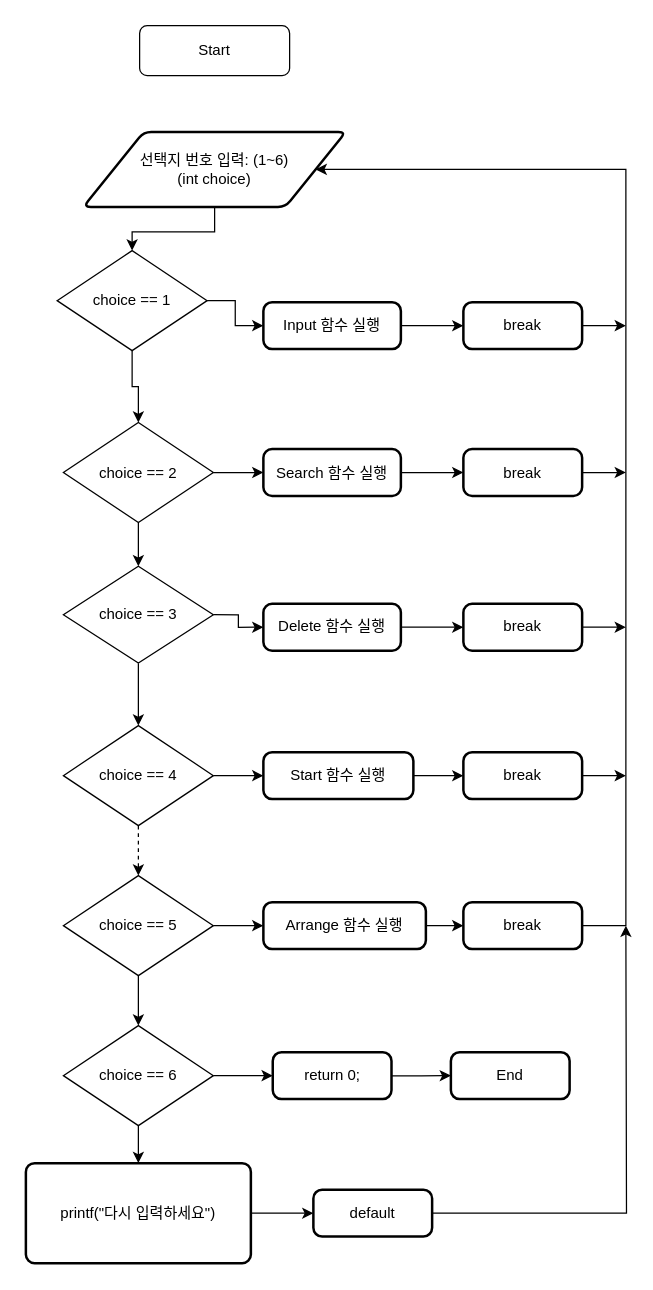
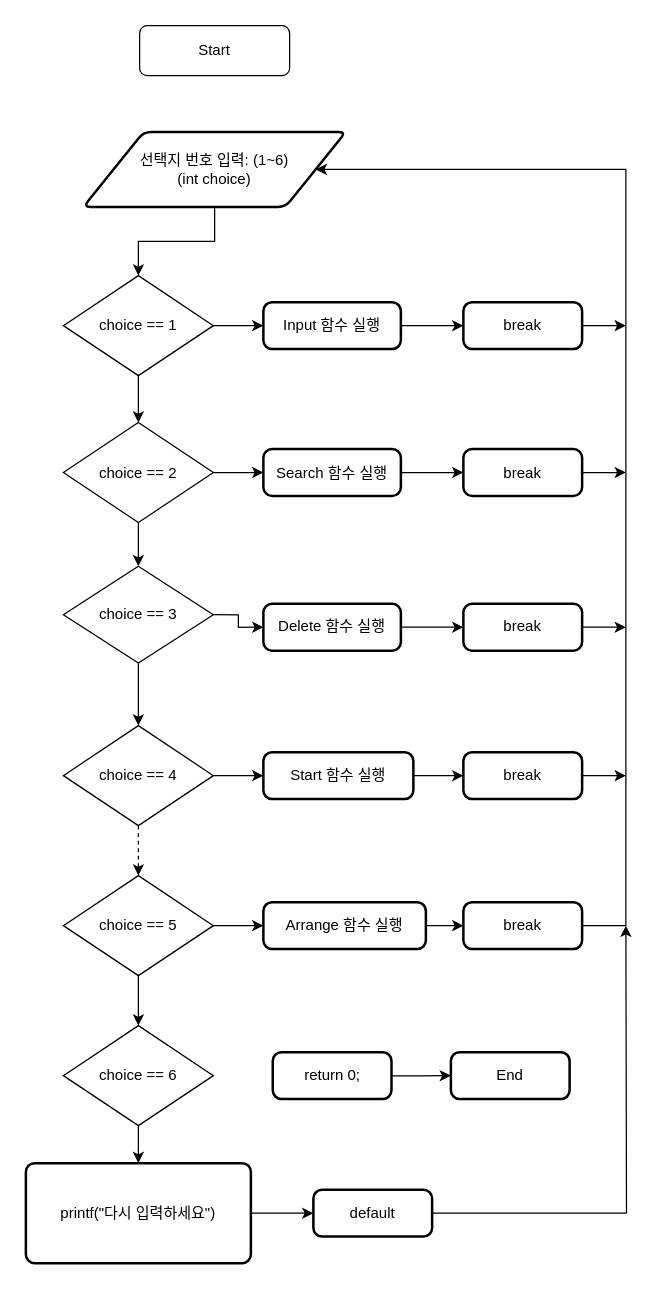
node "choice == 1": moved (132, 301) -> (138, 326)
edge "choice == 6" -> "return 0;": removed
